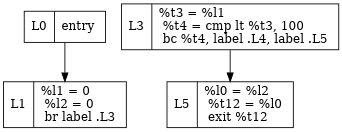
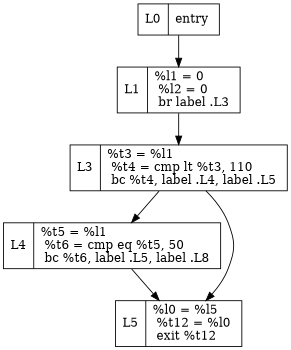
node "L3": text "%t4 = cmp lt %t3, 100" -> "%t4 = cmp lt %t3, 110"
node "L5": text "%l0 = %l2" -> "%l0 = %l5"
edge "L1" -> "L3": added
node "L4": added
